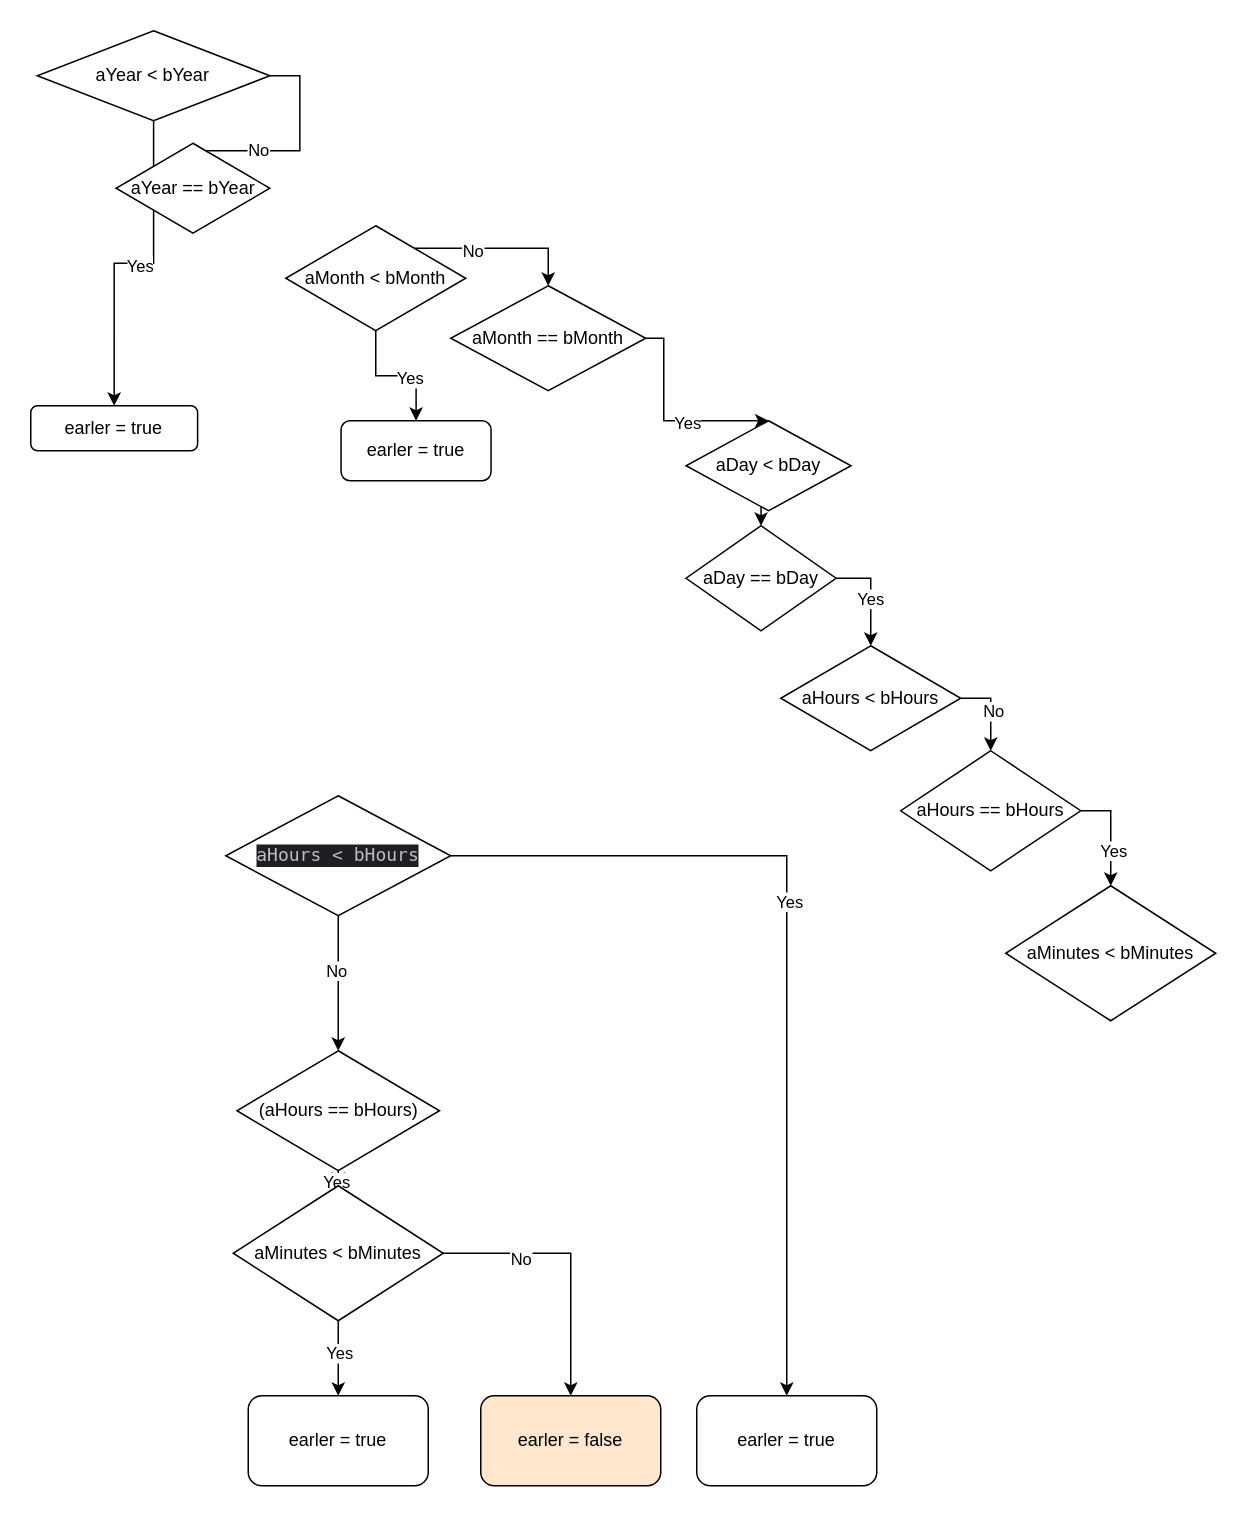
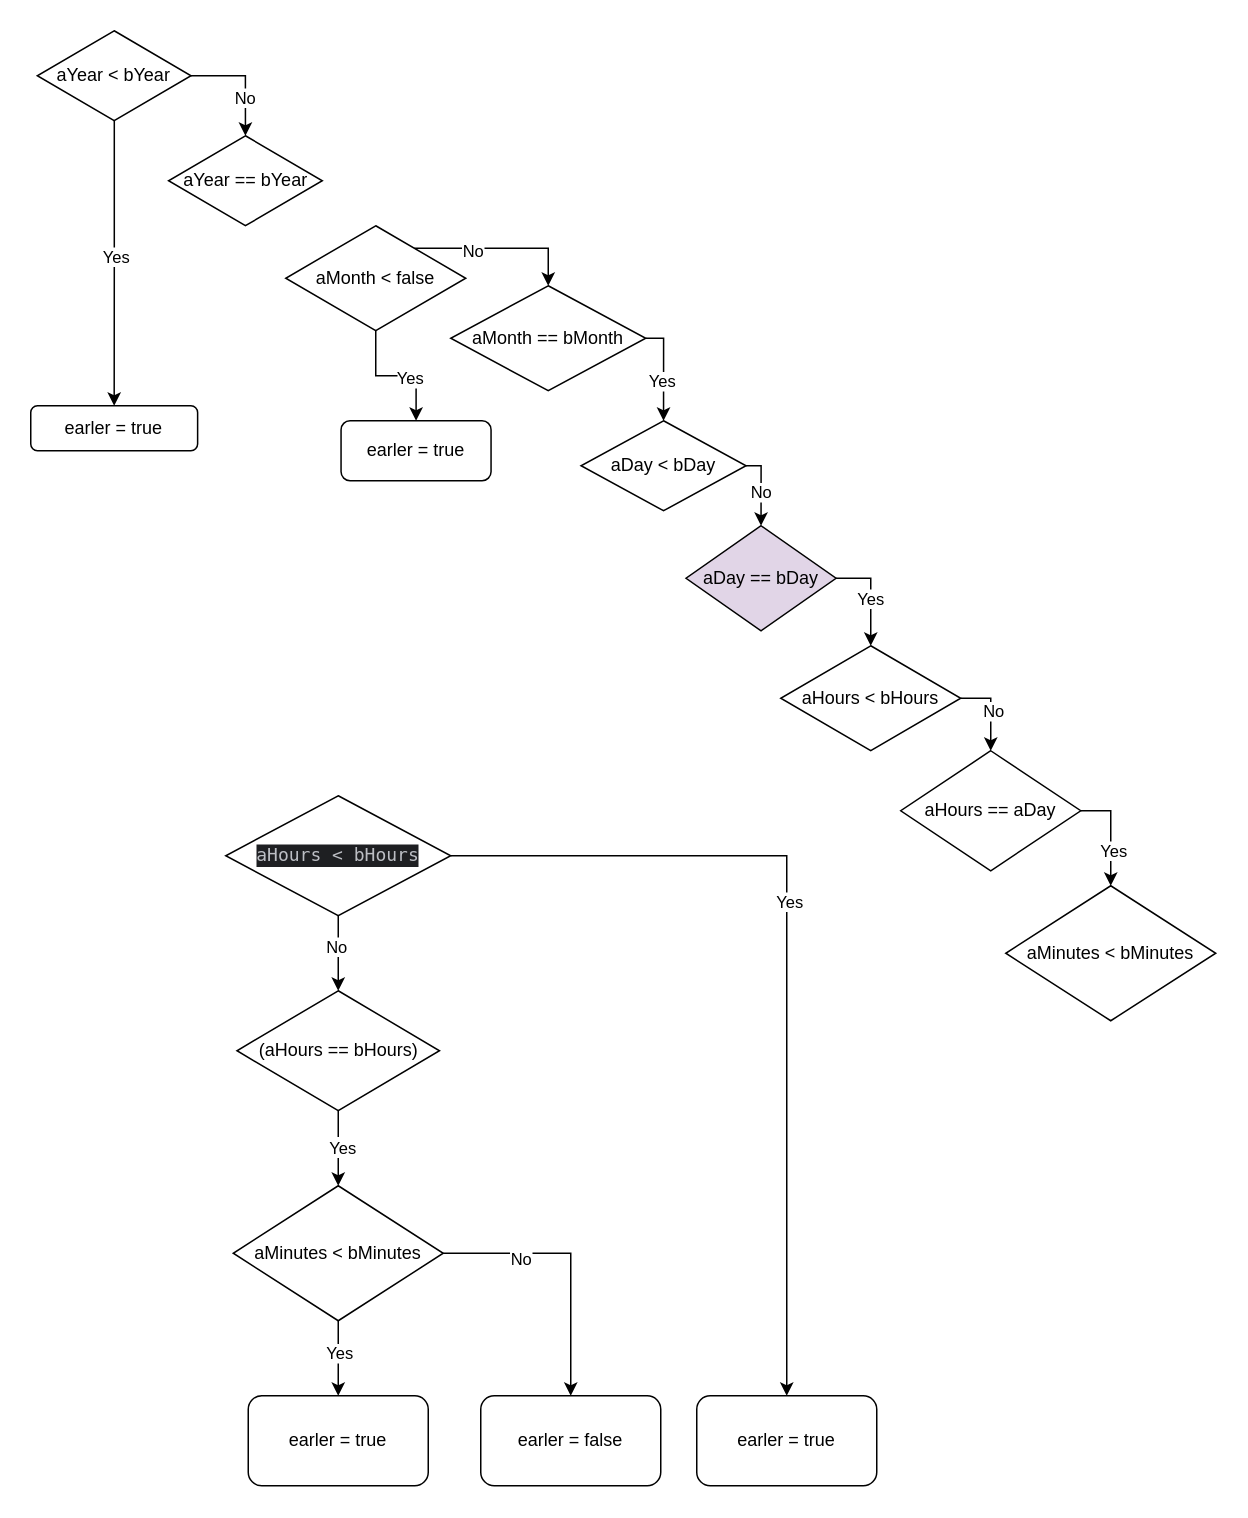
node "aYear < bYear": size 233x90 -> 154x90
node "aYear == bYear": moved (193, 188) -> (245, 181)
node "aMonth < bMonth": label "aMonth < bMonth" -> "aMonth < false"
node "aDay < bDay": moved (769, 466) -> (664, 466)
node "aDay == bDay": fillcolor #ffffff -> #e1d5e7
node "aHours == bHours": label "aHours == bHours" -> "aHours == aDay"
node "(aHours == bHours)": moved (338, 1111) -> (338, 1051)
node "earler = false": fillcolor #ffe6cc -> #ffffff
